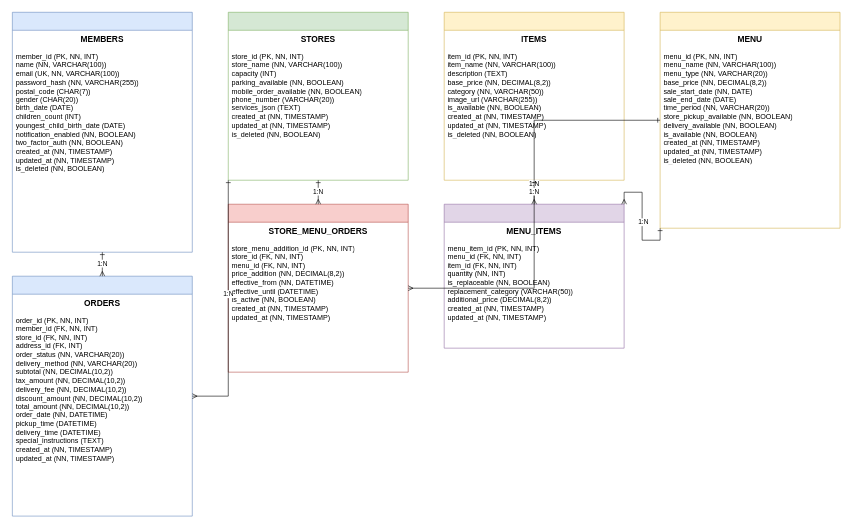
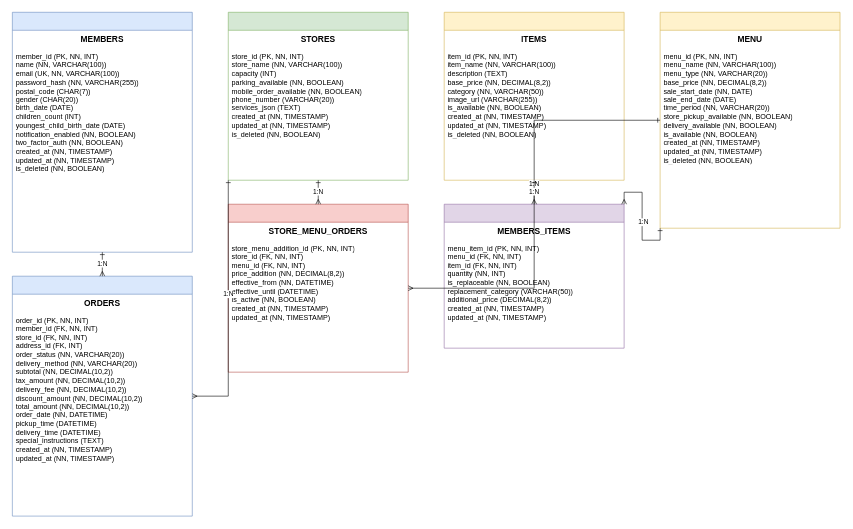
node "MENU_ITEMS": label "MENU_ITEMS" -> "MEMBERS_ITEMS"
